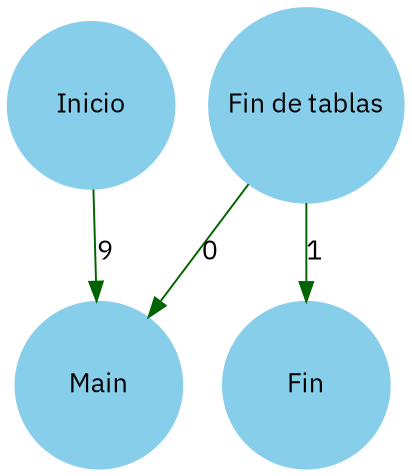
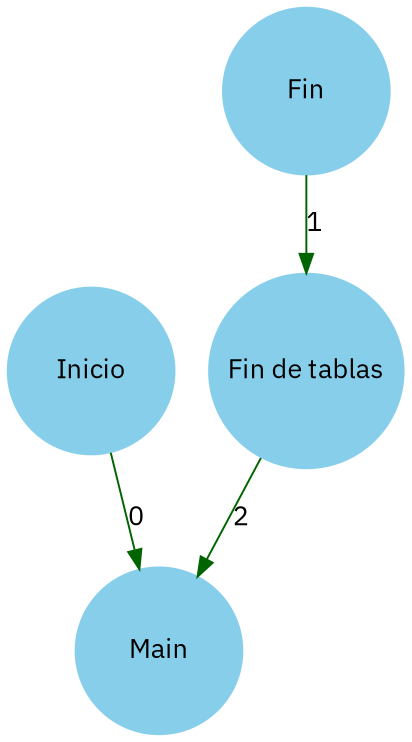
edge "Fin de tablas" -> "Fin": reversed
edge "Inicio" -> "Main": label "9" -> "0"
edge "Fin de tablas" -> "Main": label "0" -> "2"
